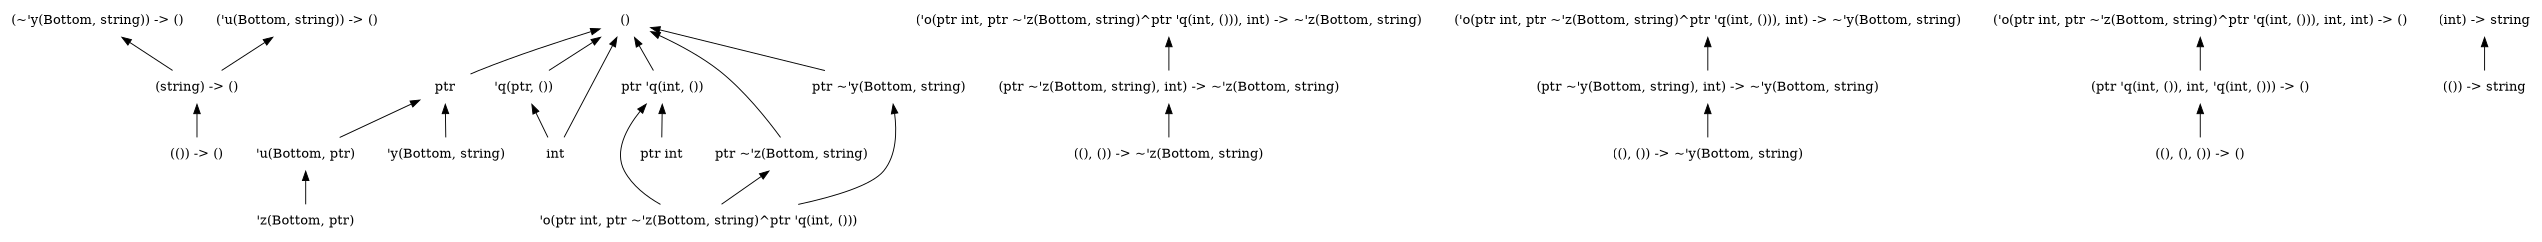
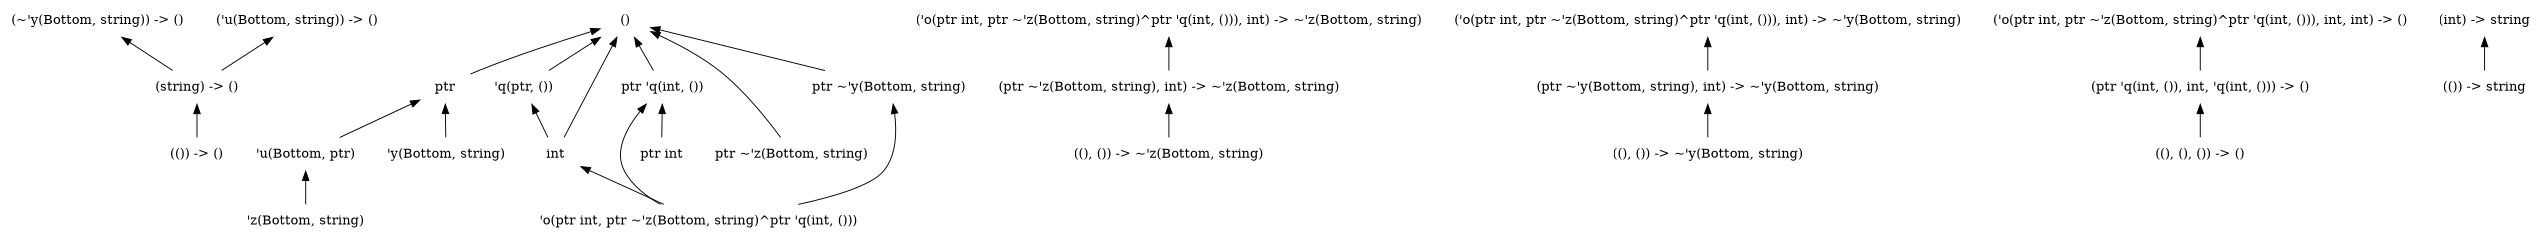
edge "'o(ptr int, ptr ~'z(Bottom, string)^ptr 'q(int, ()))" -> "ptr ~'z(Bottom, string)": now "'o(ptr int, ptr ~'z(Bottom, string)^ptr 'q(int, ()))" -> "int"
node "'z(Bottom, ptr)": label "'z(Bottom, ptr)" -> "'z(Bottom, string)"
